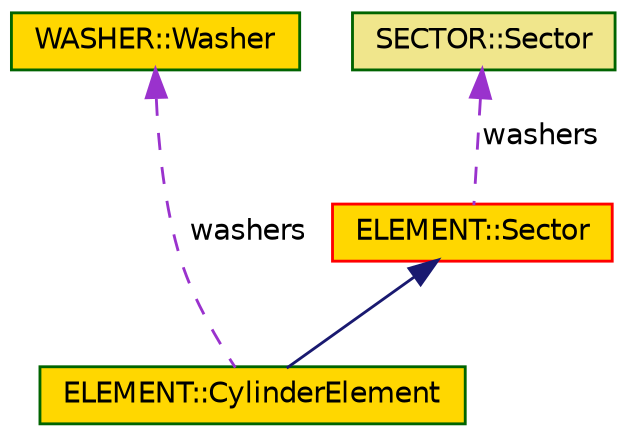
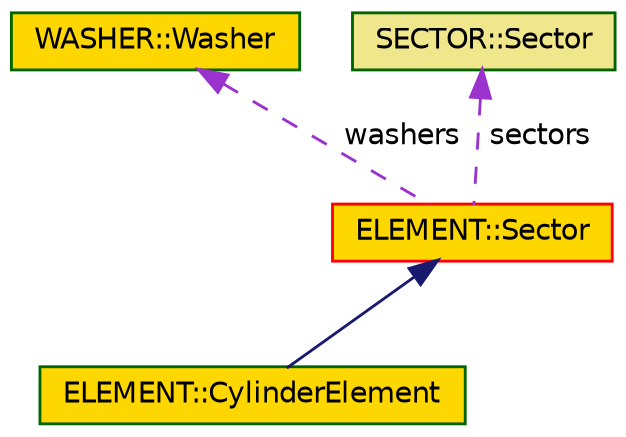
edge "ELEMENT::Sector" -> "SECTOR::Sector": label " washers" -> " sectors"
edge "ELEMENT::CylinderElement" -> "WASHER::Washer": now "ELEMENT::Sector" -> "WASHER::Washer"
